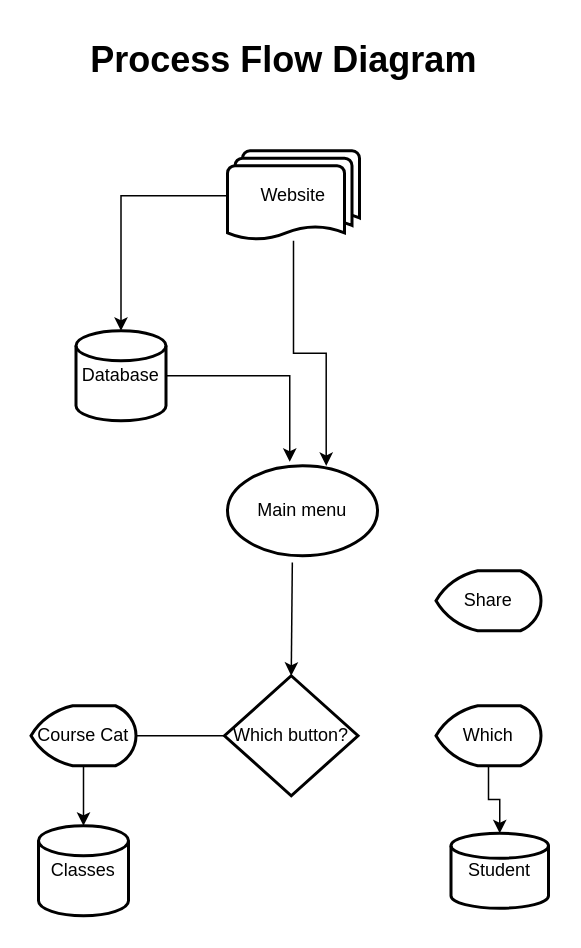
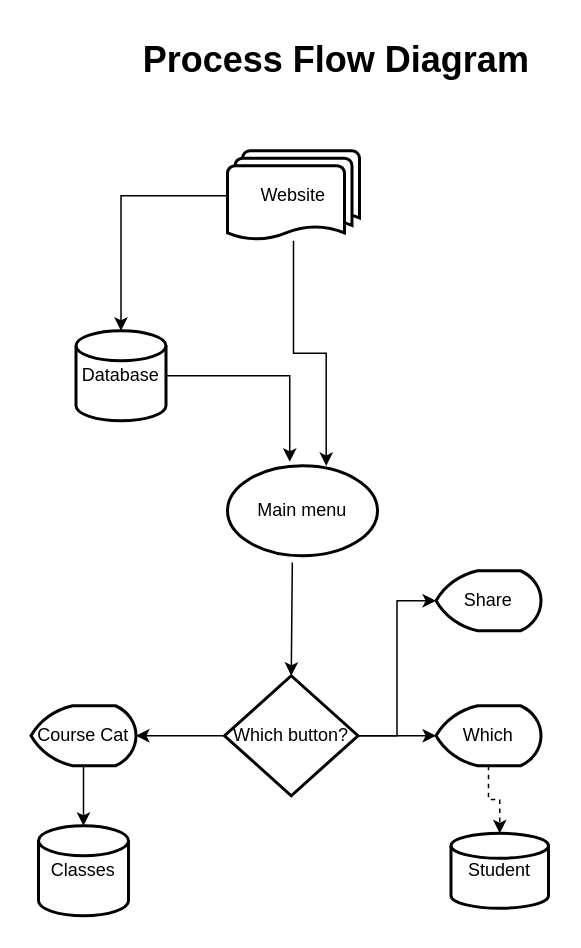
node "Process Flow Diagram": moved (293, 68) -> (346, 68)
edge "Which button?" -> "Share": added
edge "Course Cat" -- "Which button?": arrowhead none -> classic
edge "Which button?" -> "Which": added
edge "Which" -> "Student": style solid -> dashed
